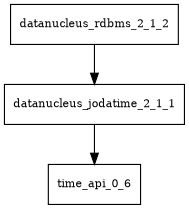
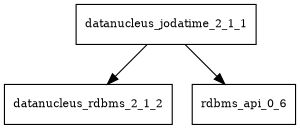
edge "datanucleus_rdbms_2_1_2" -> "datanucleus_jodatime_2_1_1": reversed
node "time_api_0_6": label "time_api_0_6" -> "rdbms_api_0_6"
